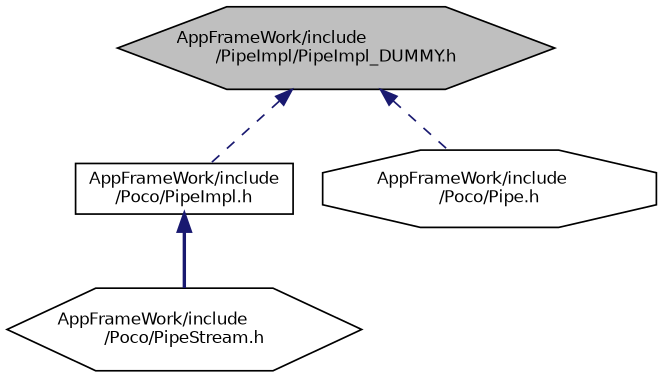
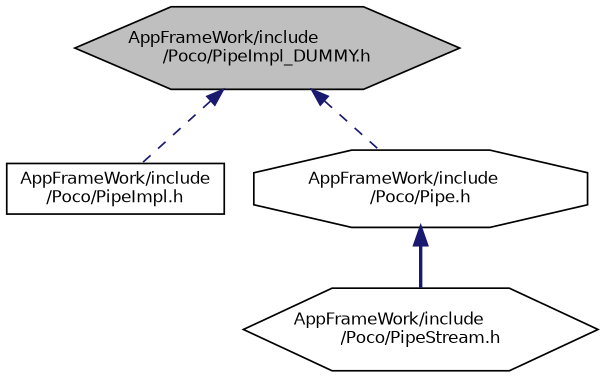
node "AppFrameWork/include /PipeImpl/PipeImpl_DUMMY.h": label "AppFrameWork/include /PipeImpl/PipeImpl_DUMMY.h" -> "AppFrameWork/include /Poco/PipeImpl_DUMMY.h"
edge "AppFrameWork/include /Poco/PipeStream.h" -> "AppFrameWork/include /Poco/PipeImpl.h": now "AppFrameWork/include /Poco/PipeStream.h" -> "AppFrameWork/include /Poco/Pipe.h"
